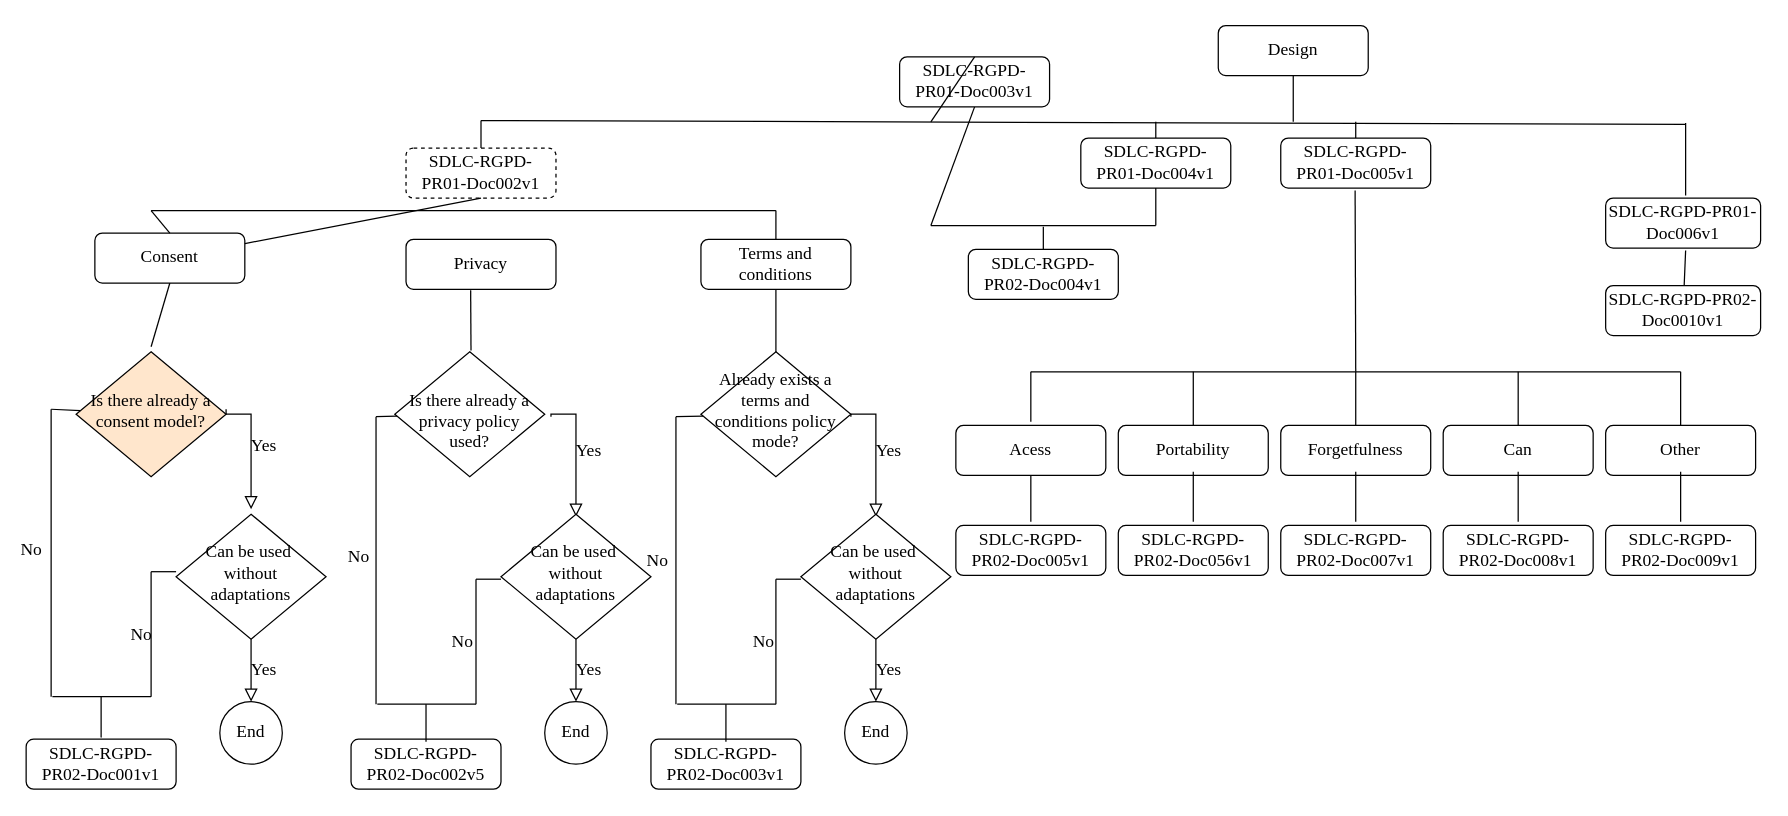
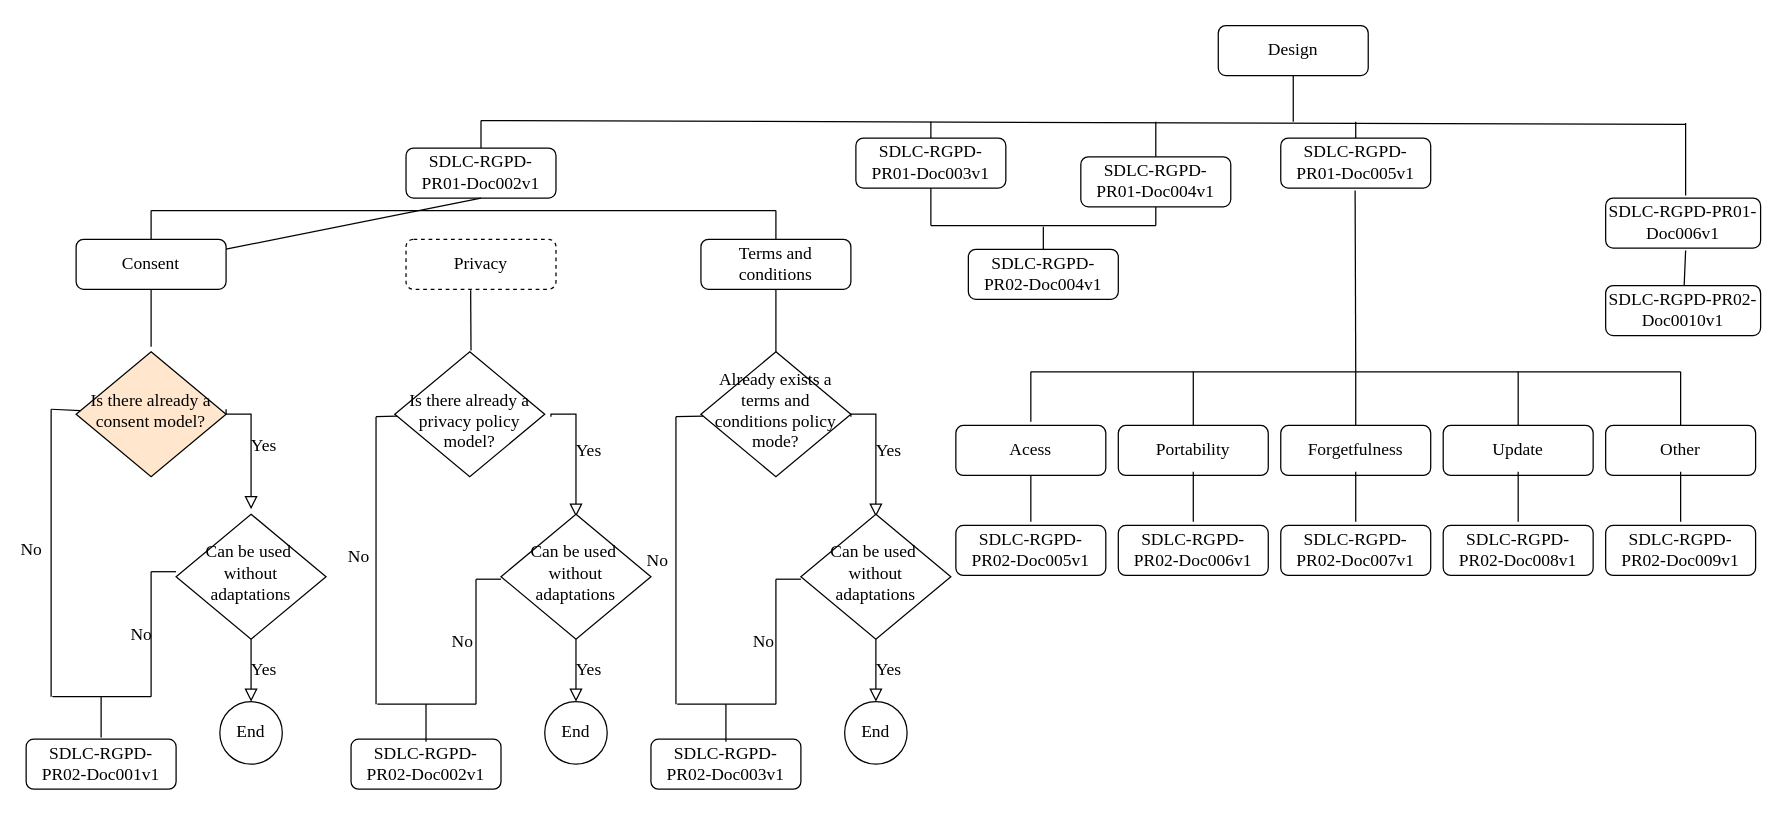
node "SDLC-RGPD-PR01-Doc003v1": moved (974, 82) -> (931, 163)
node "SDLC-RGPD-PR01-Doc004v1": moved (1156, 163) -> (1156, 182)
node "SDLC-RGPD-PR01-Doc002v1": style dashed -> solid
node "Consent": moved (169, 258) -> (151, 264)
node "Privacy": style solid -> dashed
node "Is there already a privacy policy used?": label "Is there already a privacy policy used?" -> "Is there already a privacy policy model?"
node "Can": label "Can" -> "Update"
node "SDLC-RGPD-PR02-Doc056v1": label "SDLC-RGPD-PR02-Doc056v1" -> "SDLC-RGPD-PR02-Doc006v1"
node "SDLC-RGPD-PR02-Doc002v5": label "SDLC-RGPD-PR02-Doc002v5" -> "SDLC-RGPD-PR02-Doc002v1"
